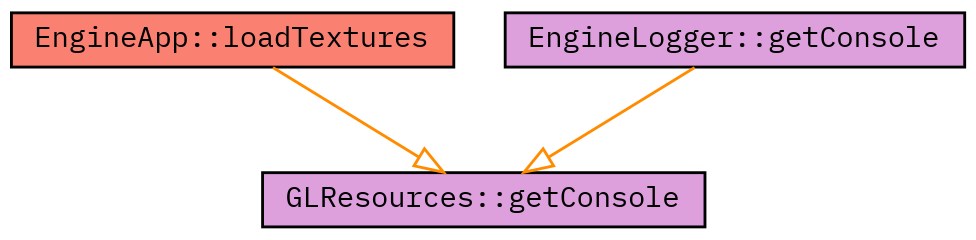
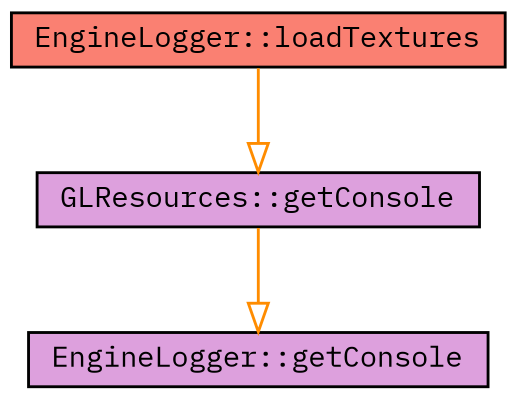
node "EngineApp::loadTextures": label "EngineApp::loadTextures" -> "EngineLogger::loadTextures"
edge "EngineLogger::getConsole" -> "GLResources::getConsole": reversed
